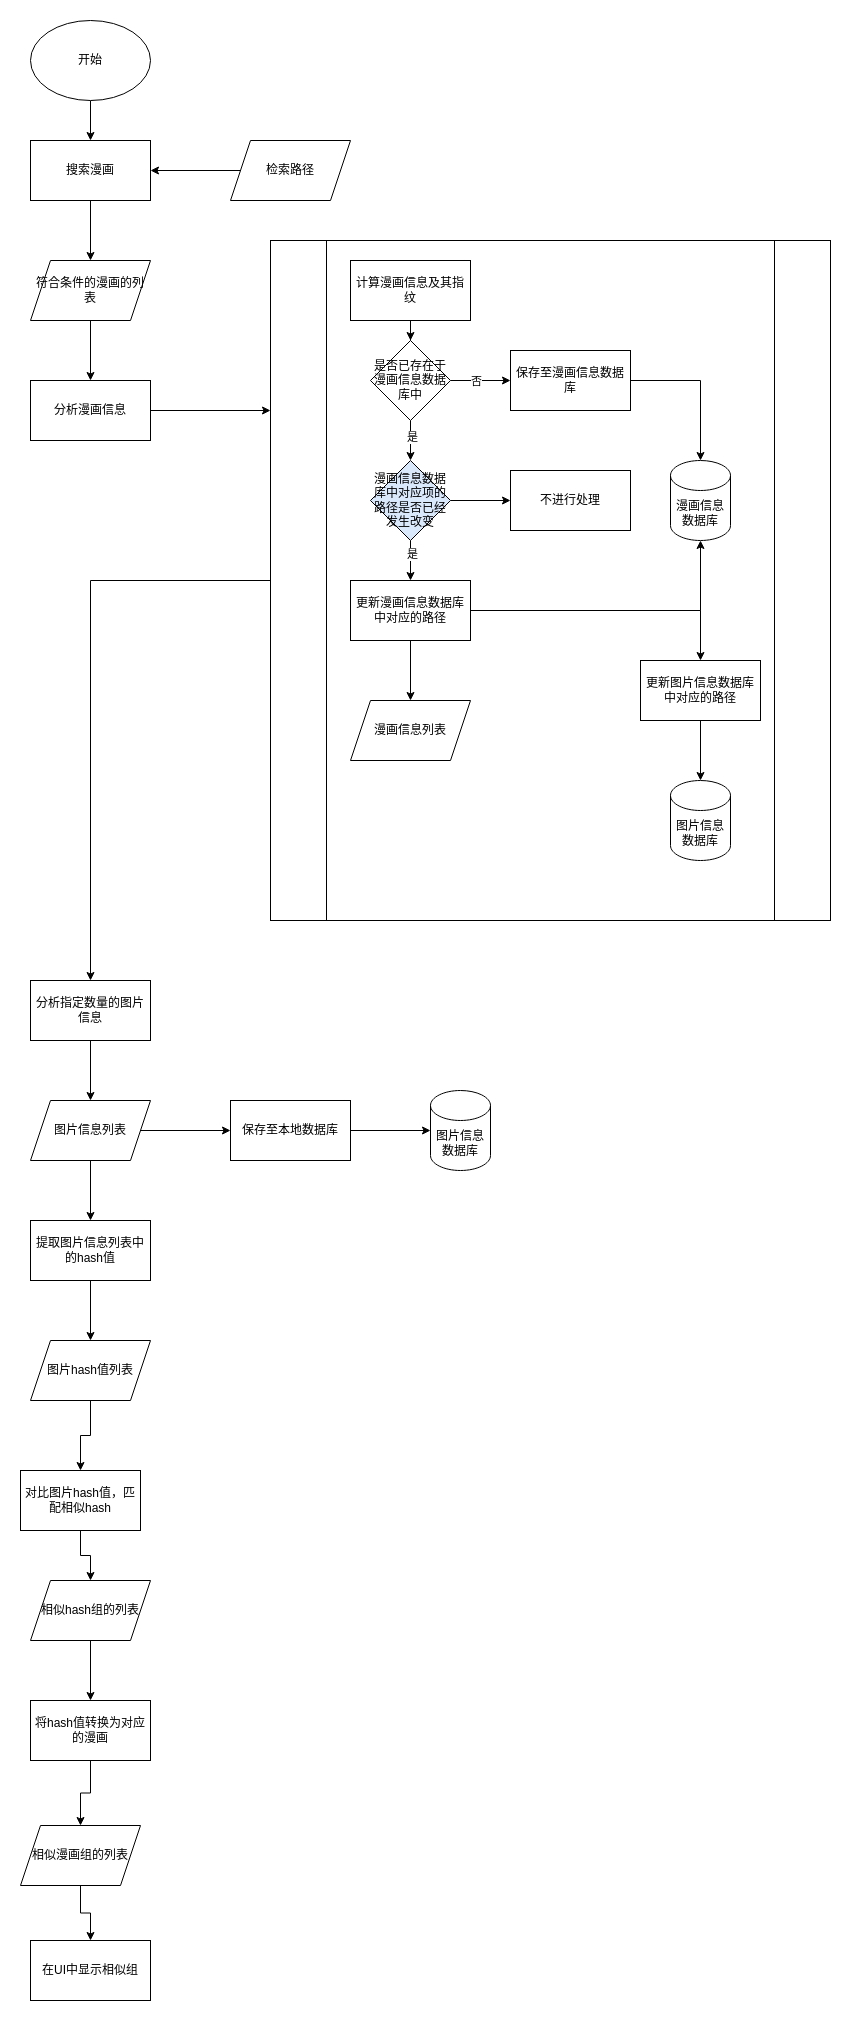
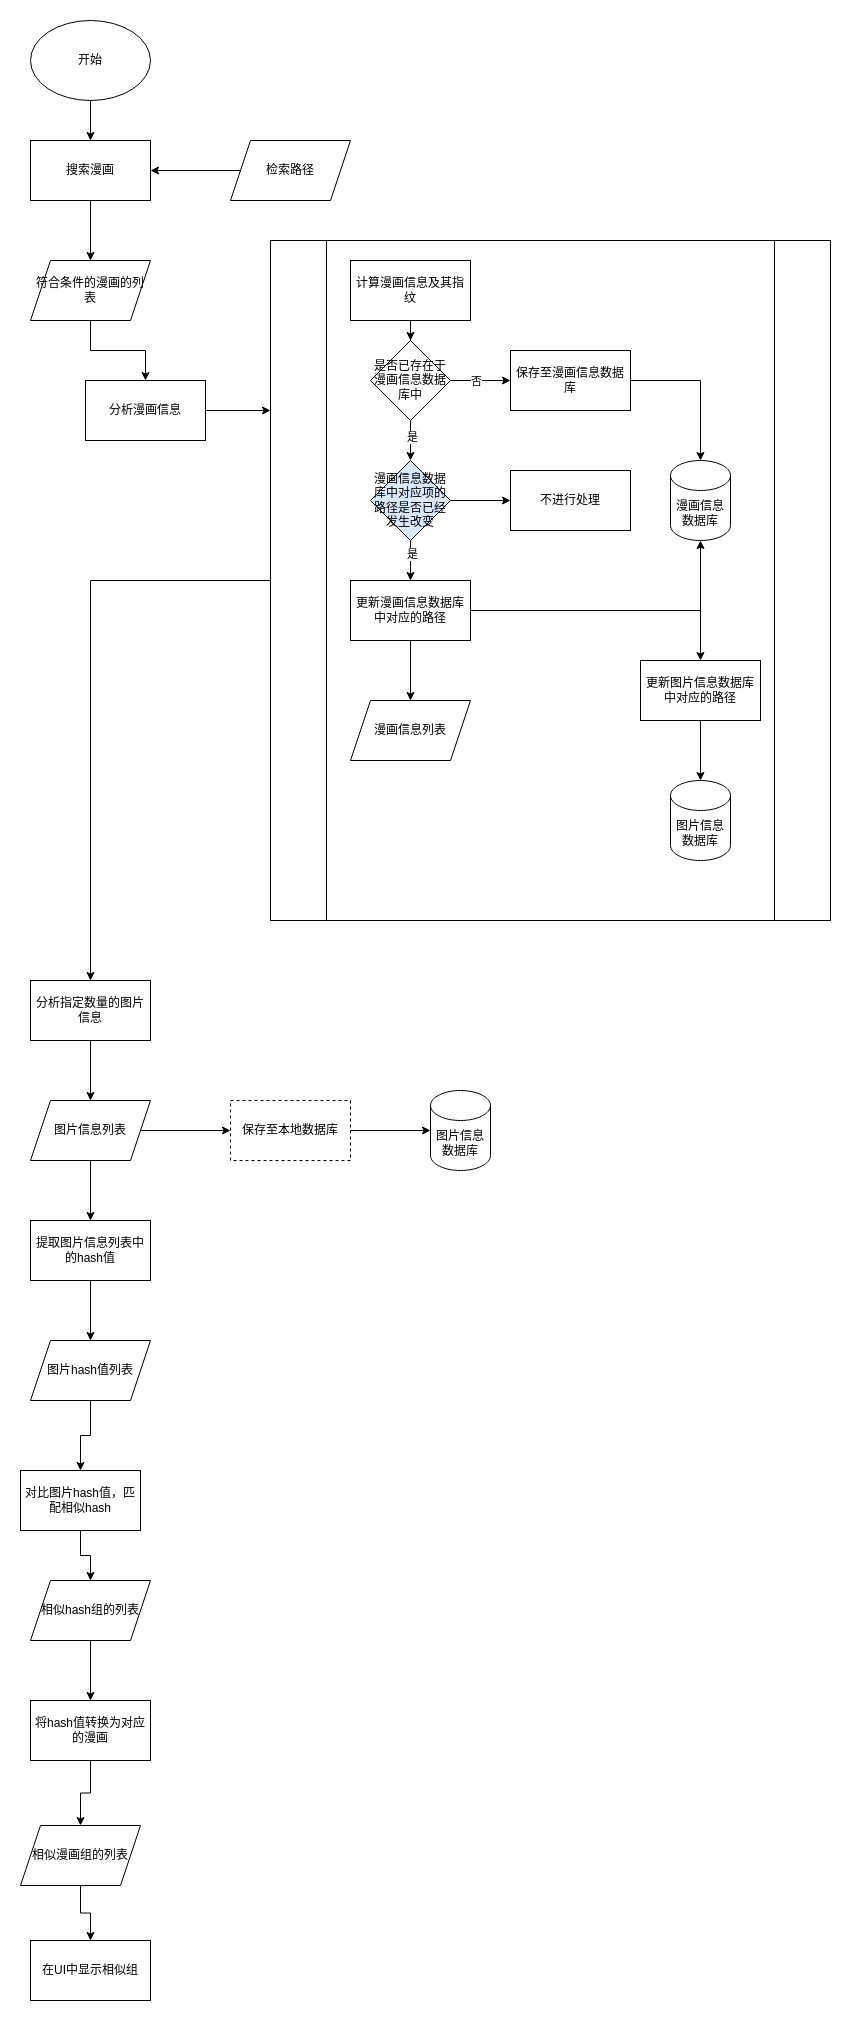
node "分析漫画信息": moved (91, 411) -> (146, 411)
node "保存至本地数据库": style solid -> dashed
